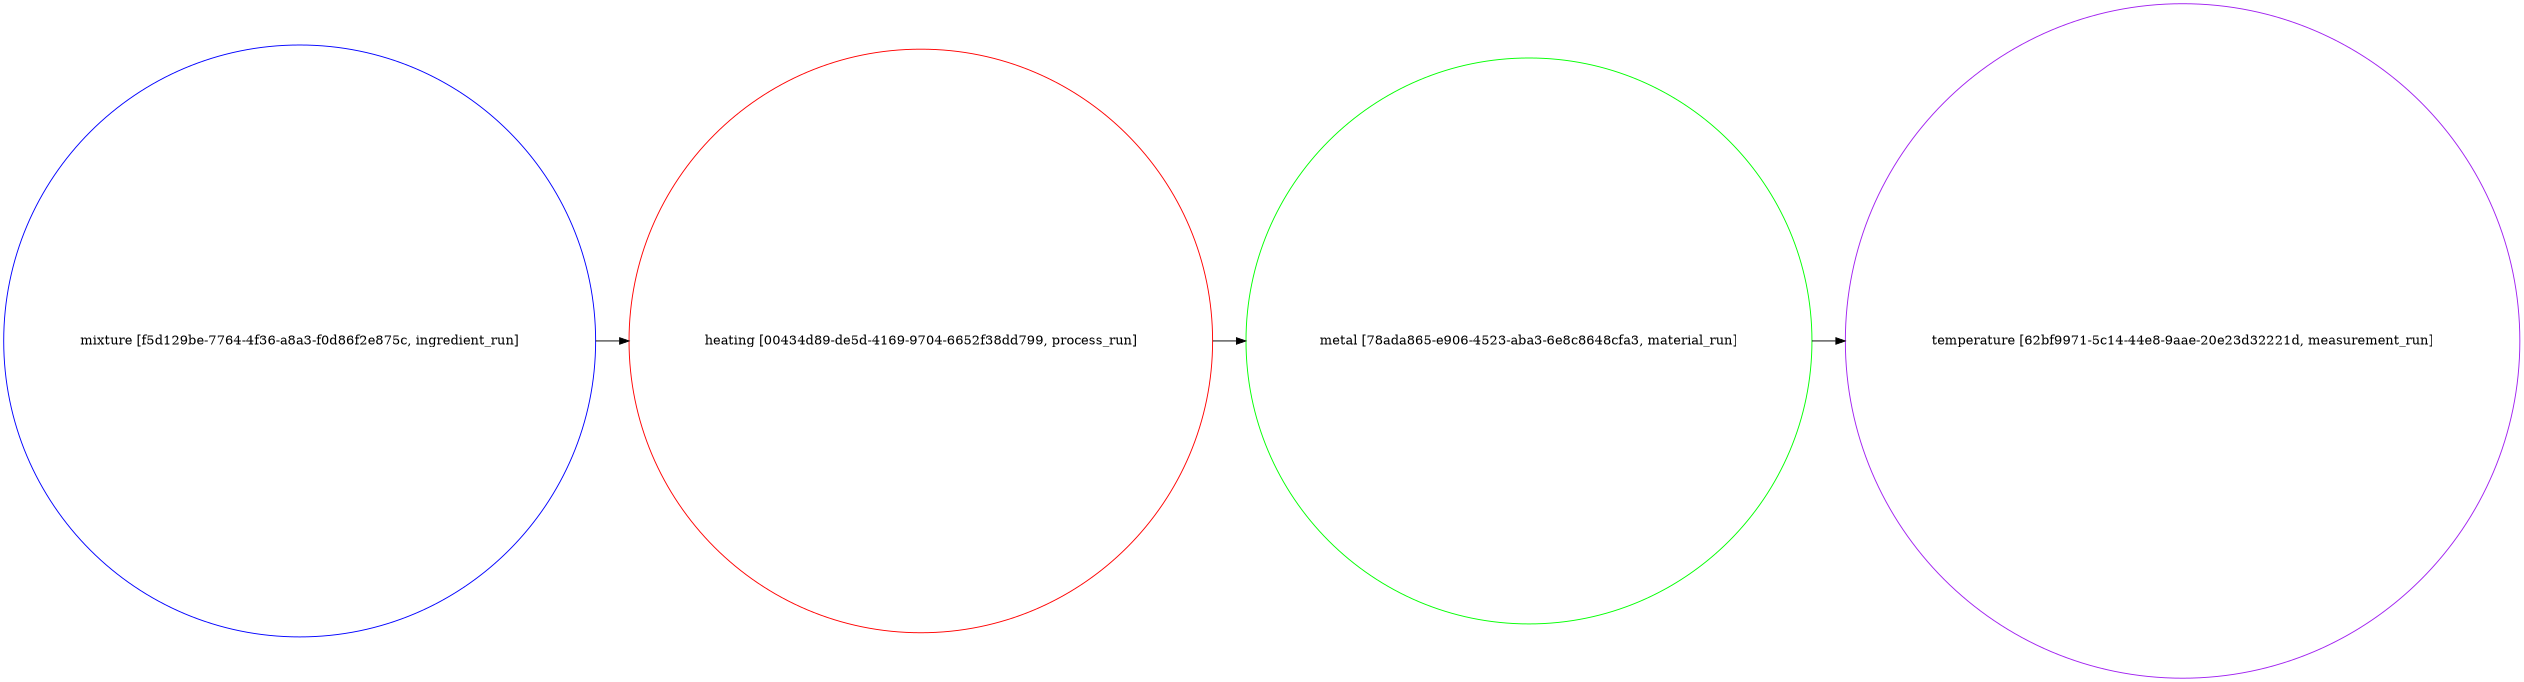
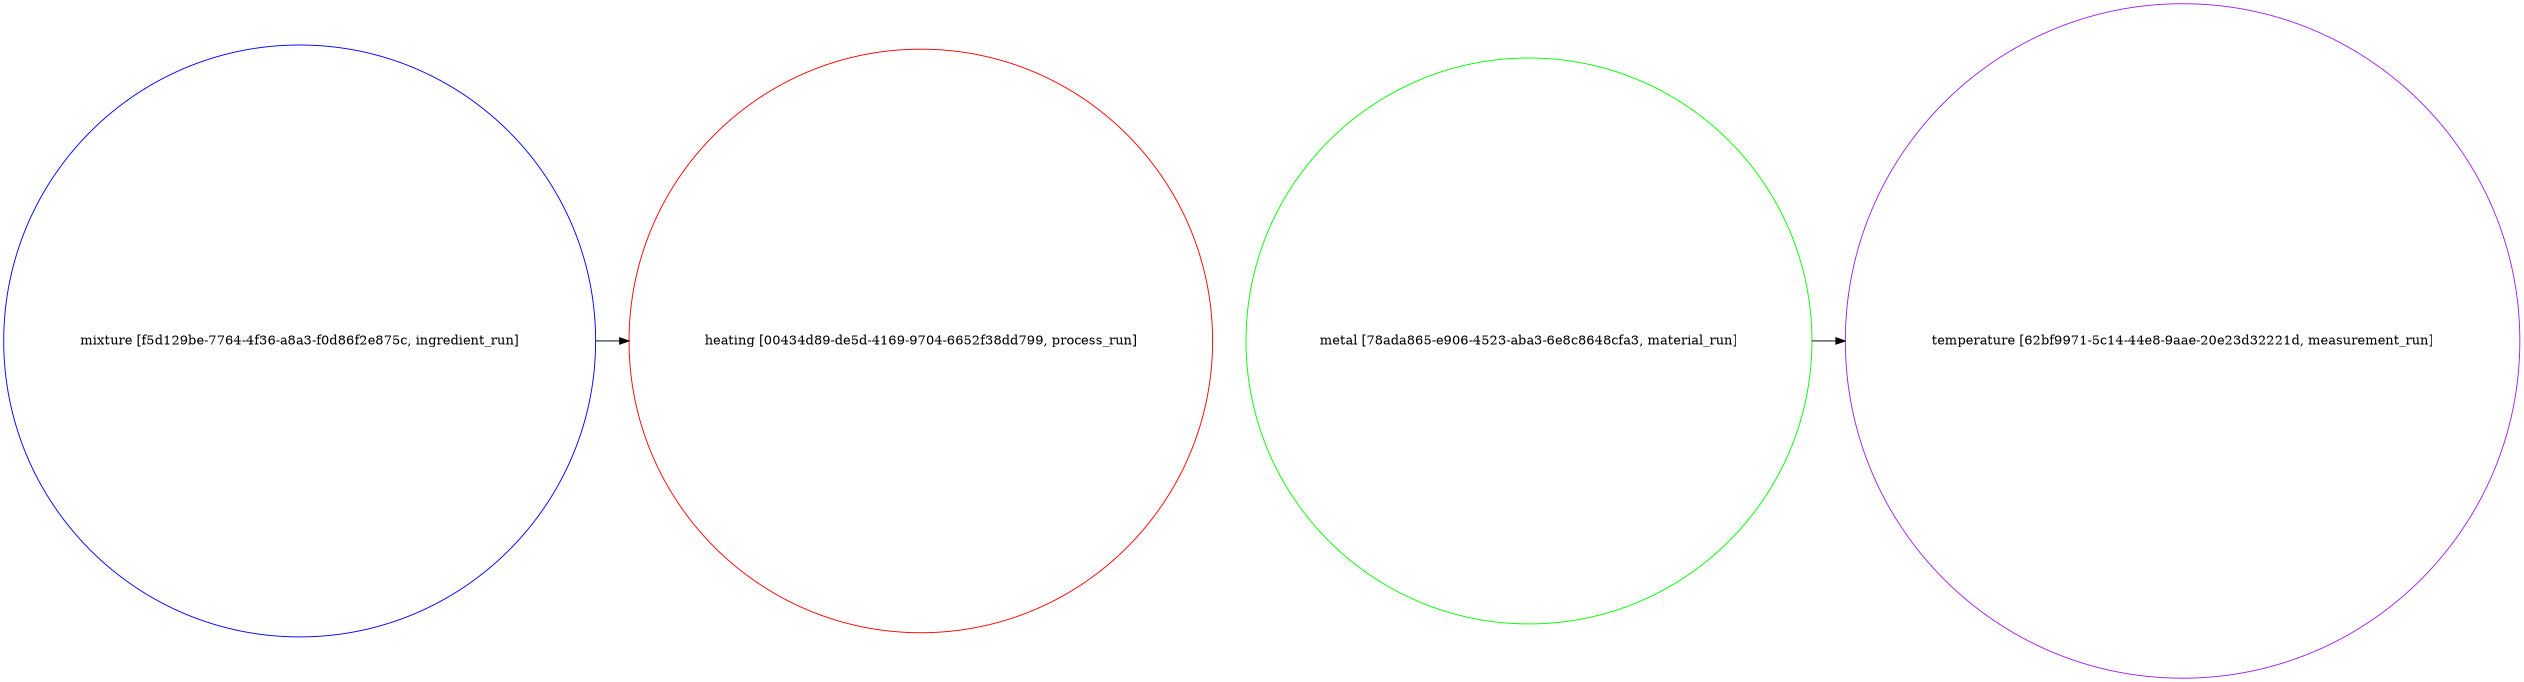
edge "heating [00434d89-de5d-4169-9704-6652f38dd799, process_run]" -> "metal [78ada865-e906-4523-aba3-6e8c8648cfa3, material_run]": removed
